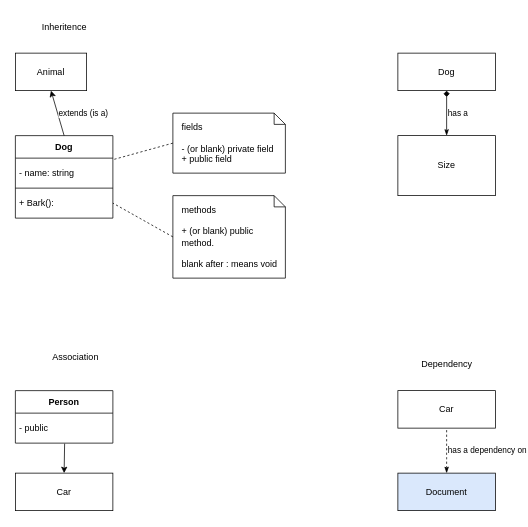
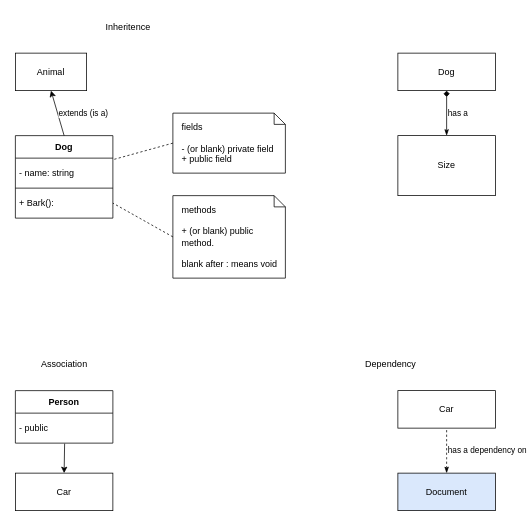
node "Inheritence": moved (64, 27) -> (128, 27)
node "Association": moved (75, 357) -> (64, 364)
node "Dependency": moved (447, 364) -> (390, 364)
